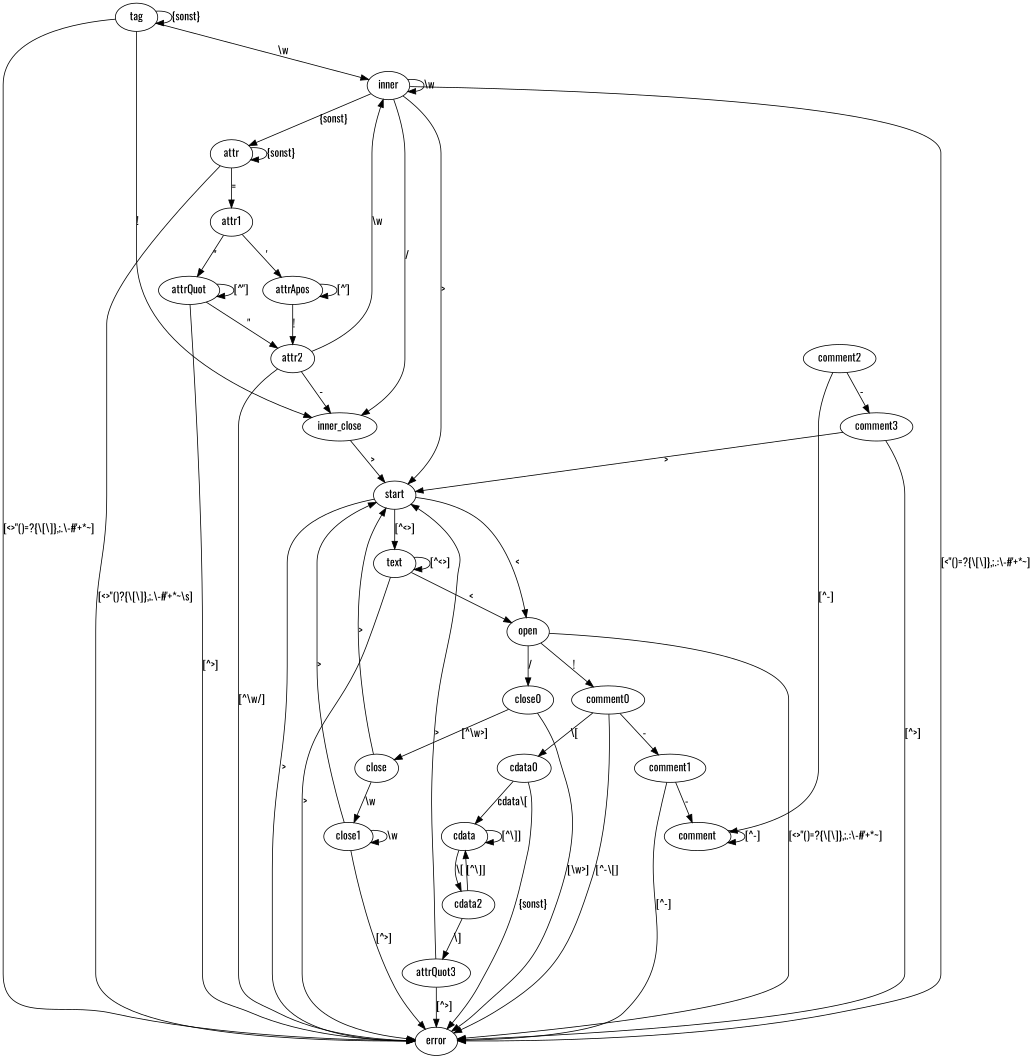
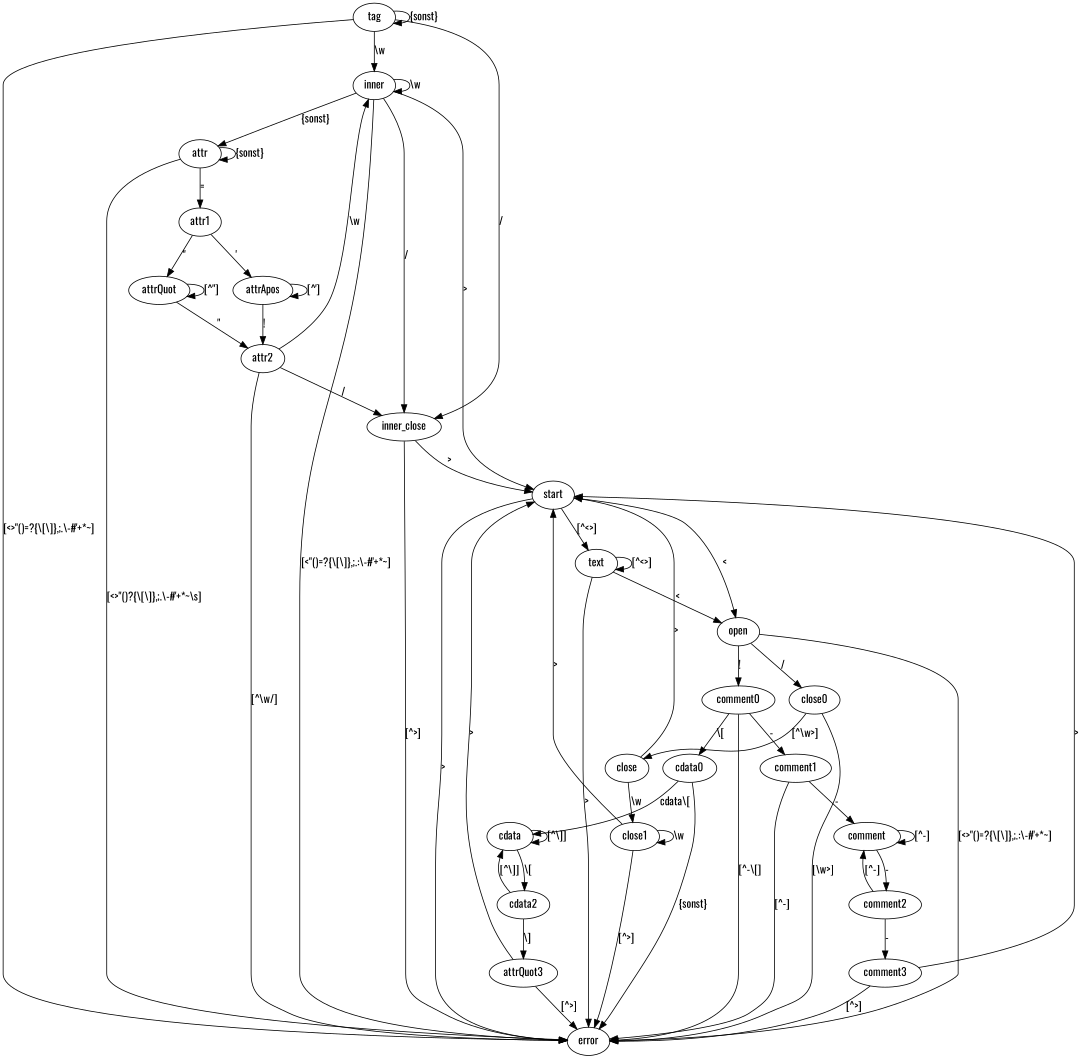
edge "tag" -> "inner_close": label "!" -> "/"
edge "attr2" -> "inner_close": label "-" -> "/"
edge "attrQuot" -> "error": now "inner_close" -> "error"
edge "comment" -> "comment2": added, label "-"
